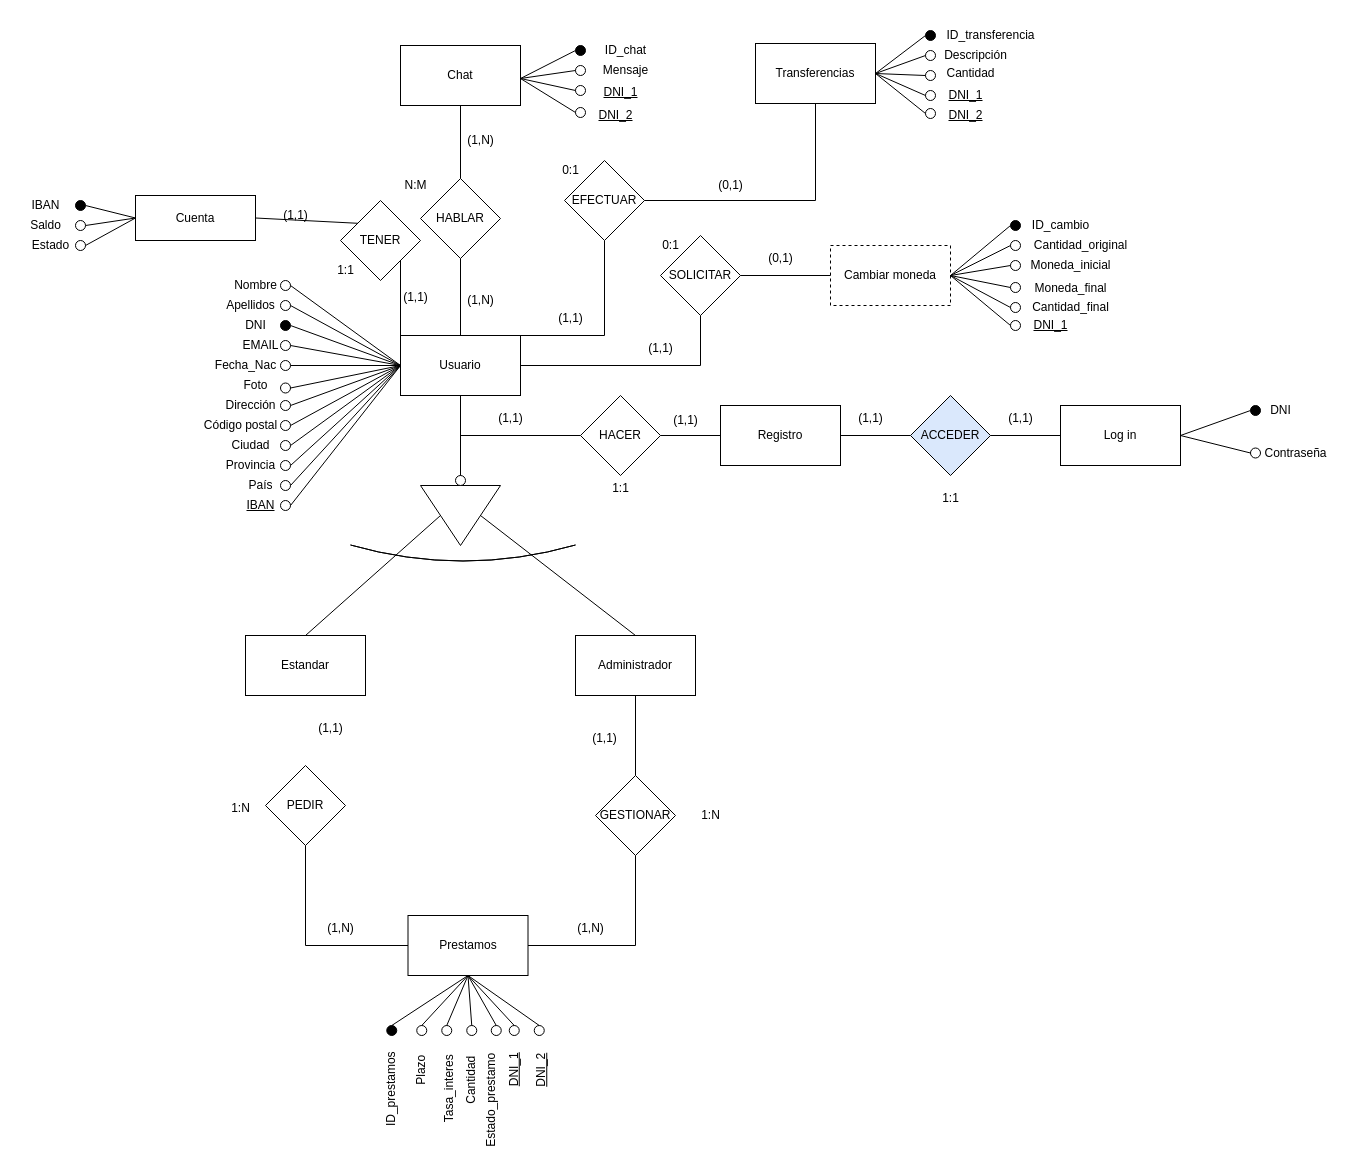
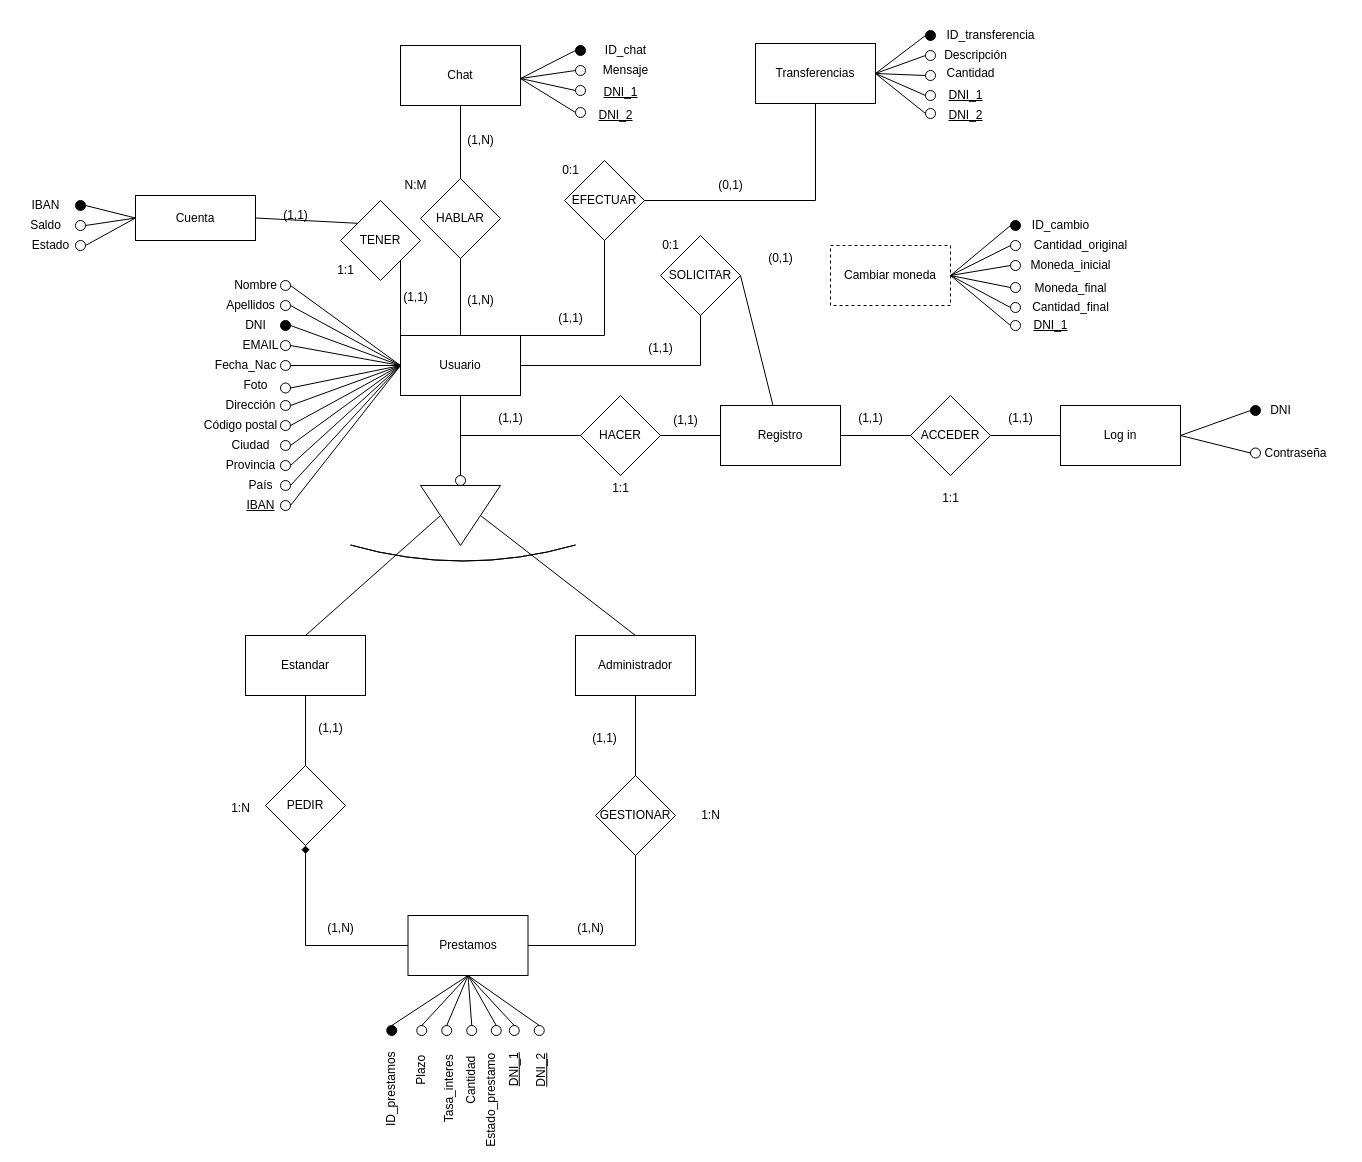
edge "SOLICITAR" -- "Cambiar moneda": now "SOLICITAR" -- "Registro"
node "ACCEDER": fillcolor #dae8fc -> #ffffff
edge "Estandar" -- "PEDIR": added
edge "PEDIR" -- "Prestamos": arrowhead none -> diamond
